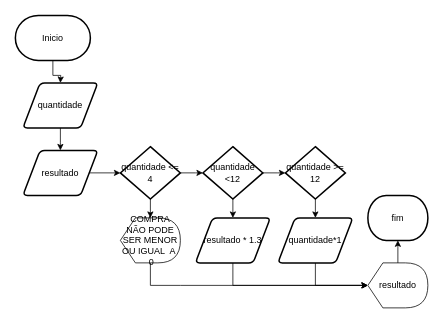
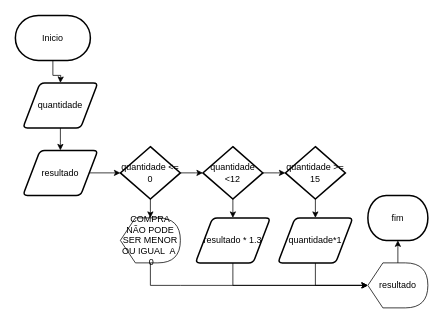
node "quantidade <= 4": label "quantidade <= 4" -> "quantidade <= 0"
node "quantidade >= 12": label "quantidade >= 12" -> "quantidade >= 15"
